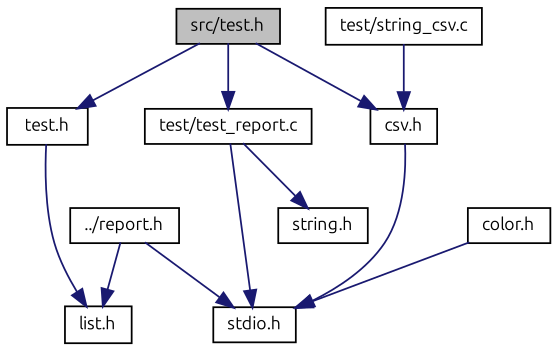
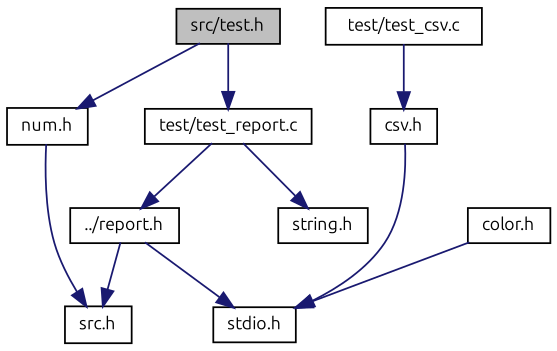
node "test/string_csv.c": label "test/string_csv.c" -> "test/test_csv.c"
edge "src/test.h" -> "csv.h": removed
node "test.h": label "test.h" -> "num.h"
edge "test/test_report.c" -> "stdio.h": now "test/test_report.c" -> "../report.h"
node "list.h": label "list.h" -> "src.h"
